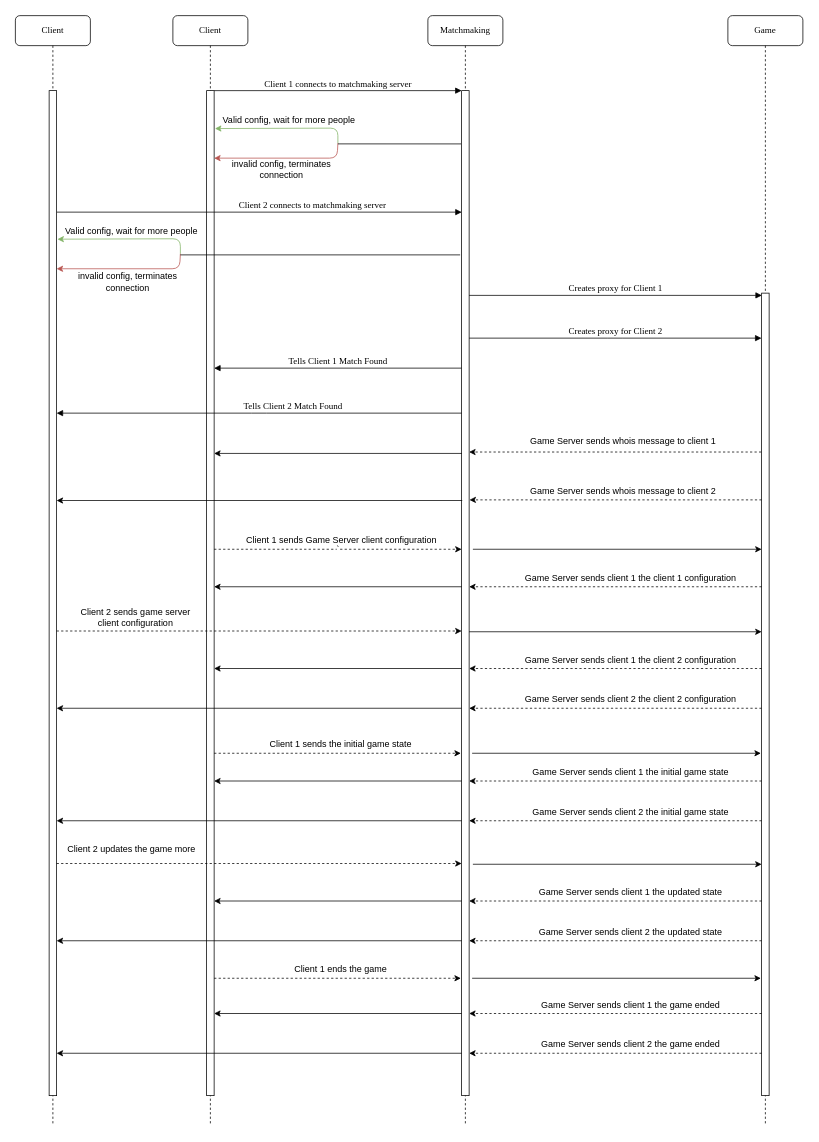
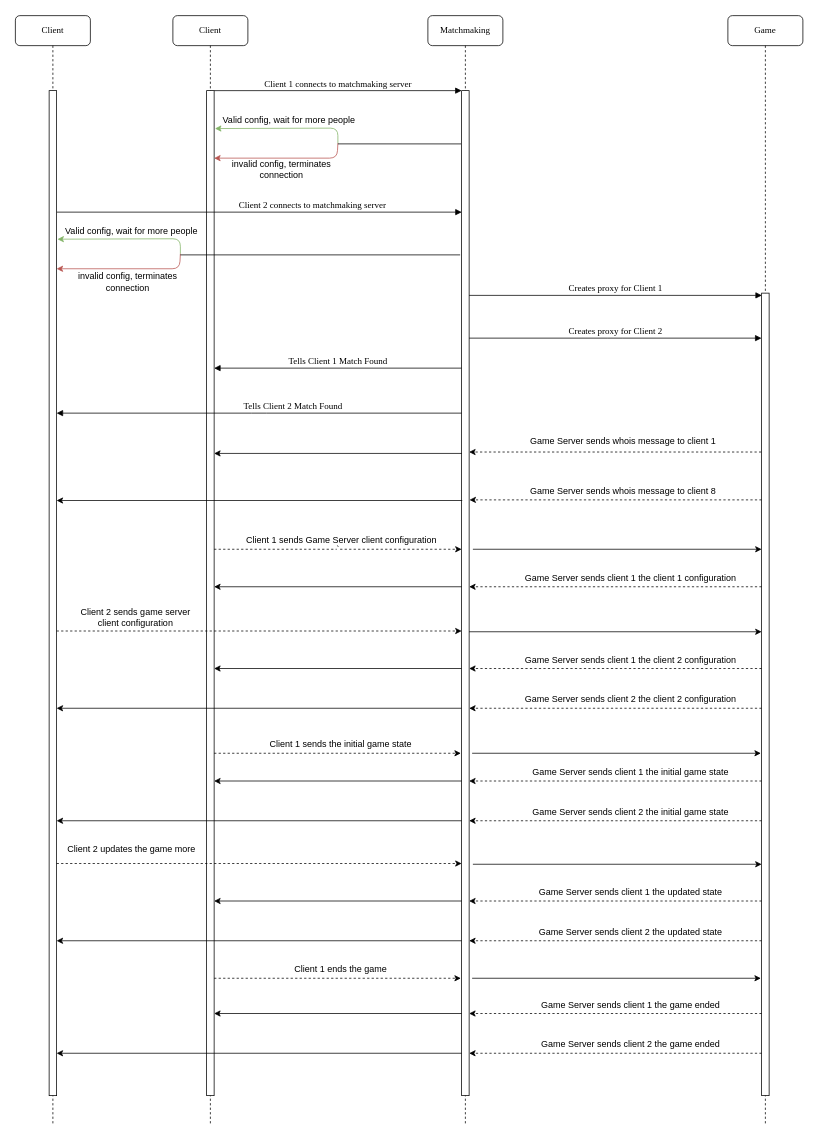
node "Game Server sends whois message to client 2": label "Game Server sends whois message to client 2" -> "Game Server sends whois message to client 8"
